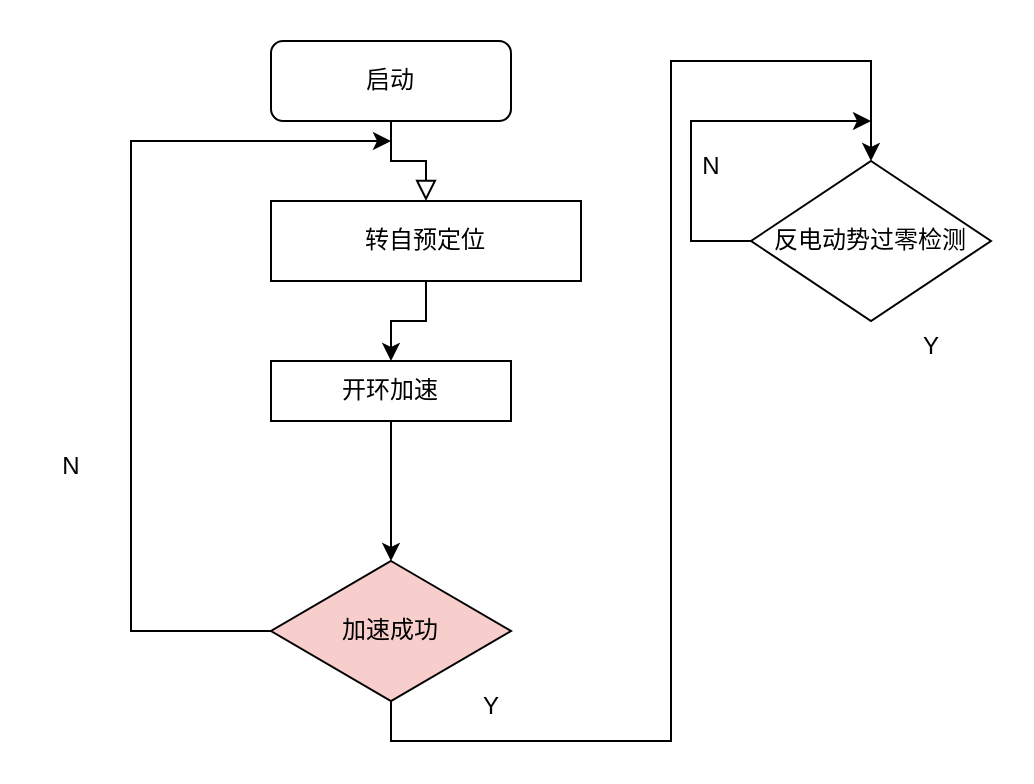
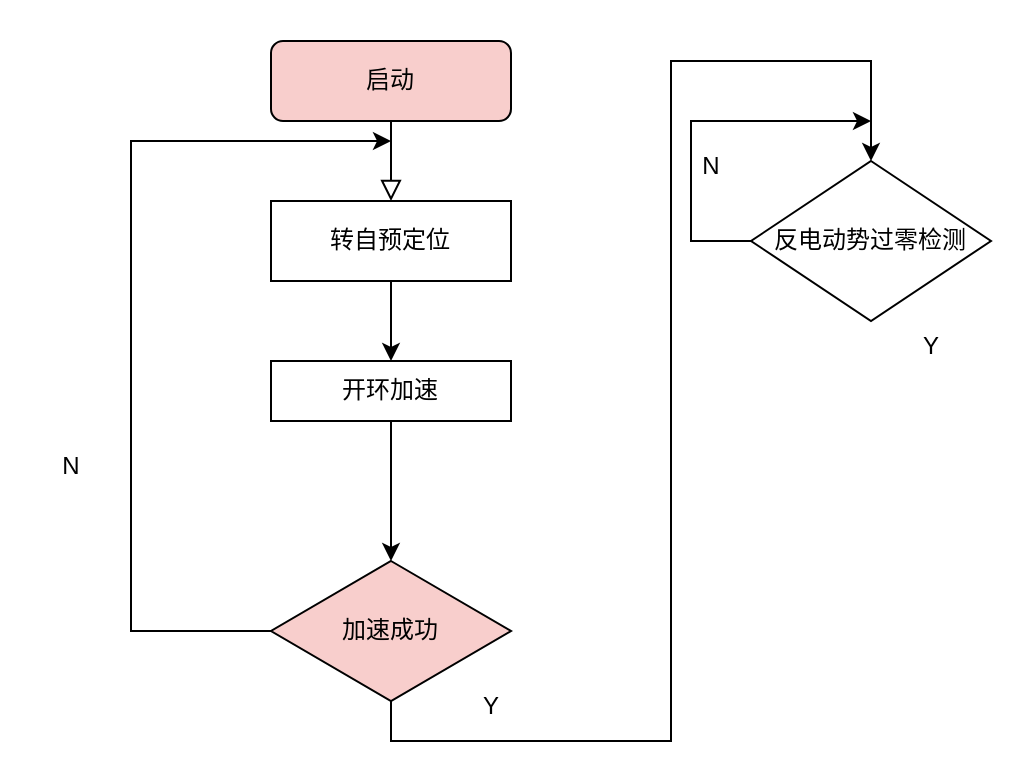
node "启动": fillcolor #ffffff -> #f8cecc
node "转自预定位": size 310x80 -> 240x80
